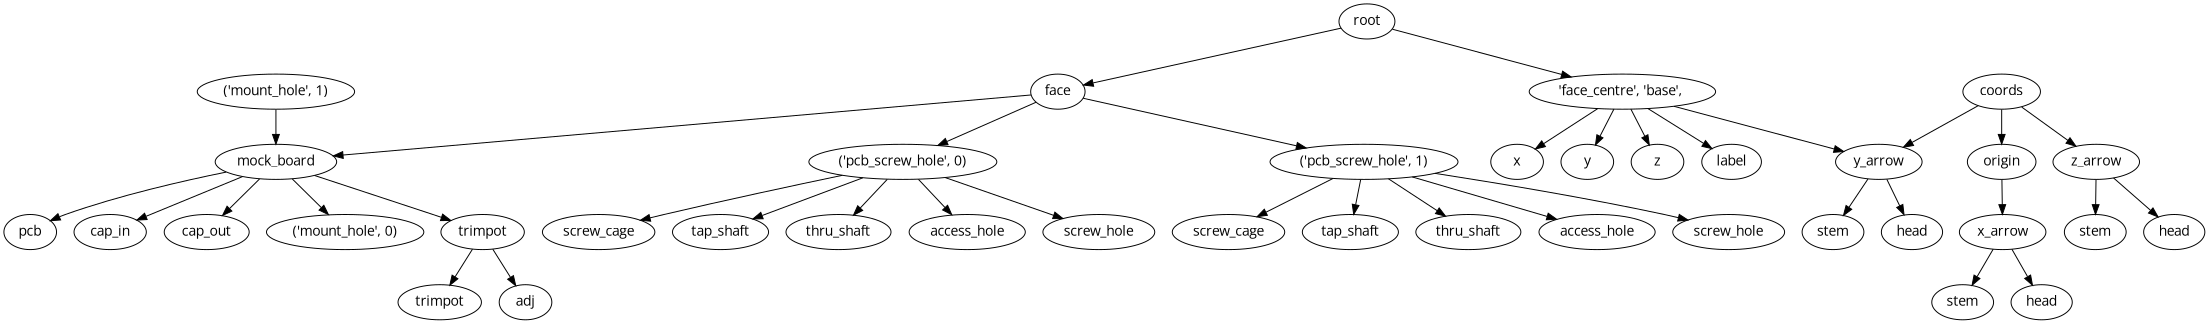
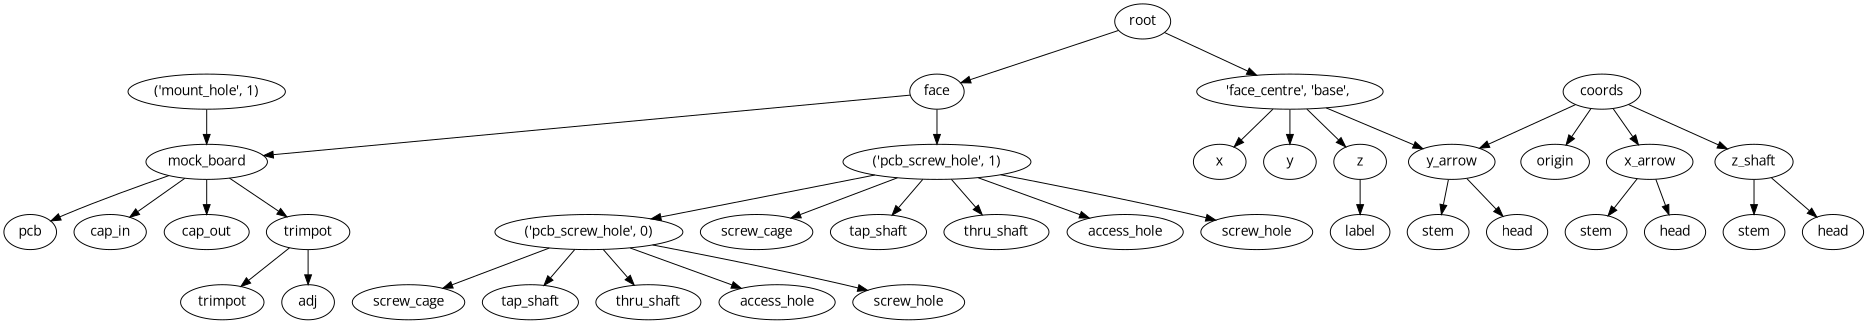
edge "face" -> "('pcb_screw_hole', 0)": now "('pcb_screw_hole', 1)" -> "('pcb_screw_hole', 0)"
edge "'face_centre', 'base'," -> "label": now "z" -> "label"
node "z_arrow": label "z_arrow" -> "z_shaft"
edge "origin" -> "x_arrow": now "coords" -> "x_arrow"
node "('mount_hole', 0)": removed
